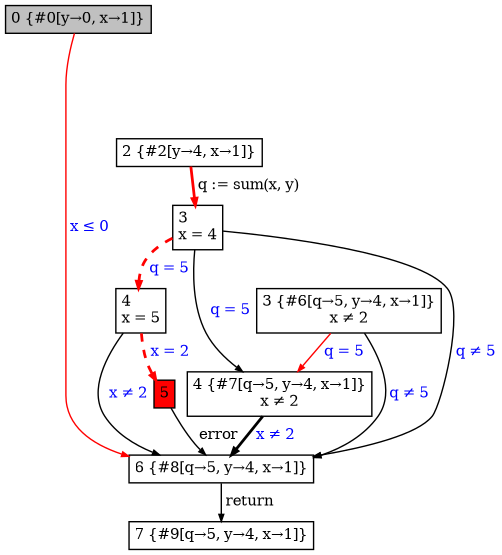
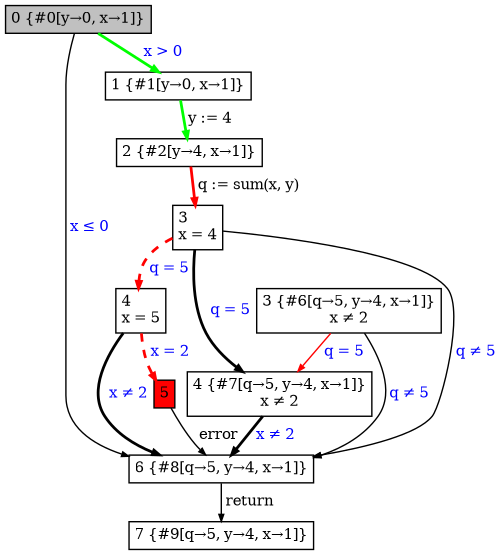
node "1 {#1[y→0, x→1]}": added
edge "0 {#0[y→0, x→1]}" -> "6 {#8[q→5, y→4, x→1]}": color #ff0000 -> black
edge "3 x = 4" -> "4 {#7[q→5, y→4, x→1]} x ≠ 2": style solid -> bold
edge "4 x = 5" -> "6 {#8[q→5, y→4, x→1]}": style solid -> bold
